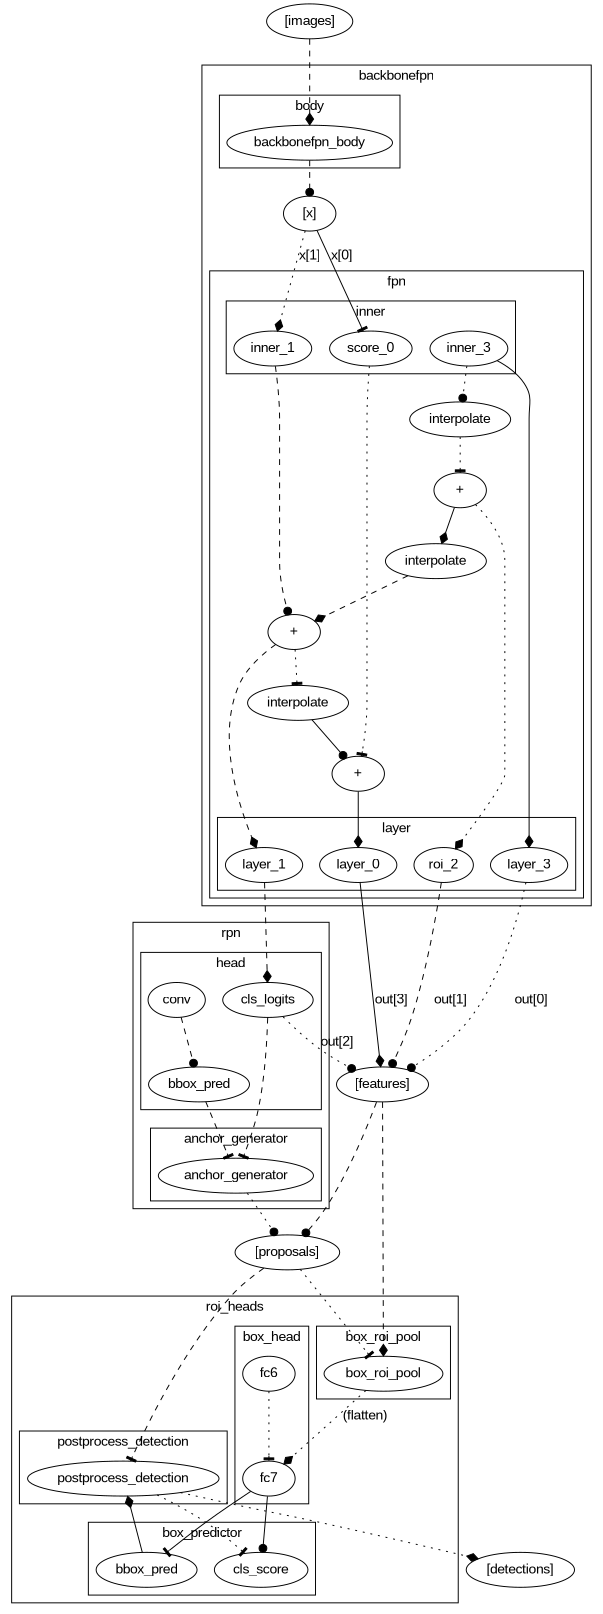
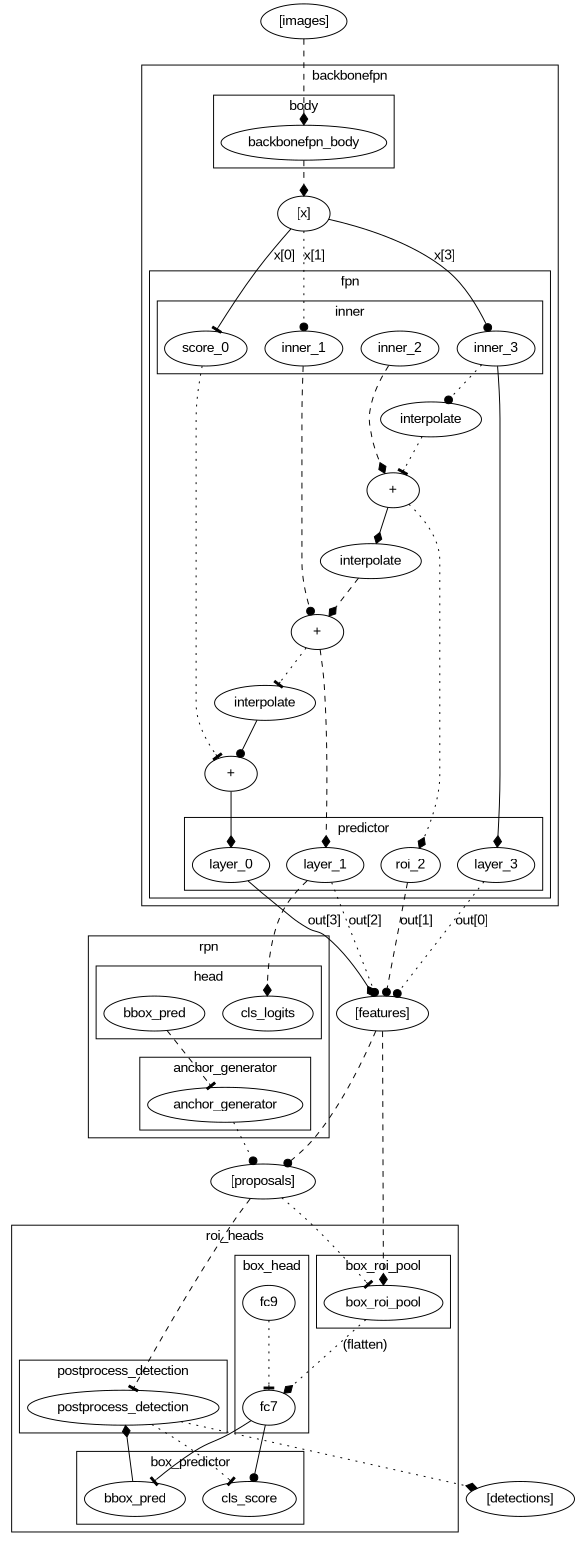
edge "backbonefpn_body" -> "[x]": arrowhead dot -> diamond
edge "[x]" -> "inner_3": added, label "x[3]"
edge "[x]" -> "inner_1": arrowhead diamond -> dot
node "inner_2": added
cluster "layer": label "layer" -> "predictor"
node "conv": removed
edge "cls_logits" -> "[features]": now "layer_1" -> "[features]"
edge "cls_logits" -> "anchor_generator": removed
node "fc6": label "fc6" -> "fc9"
